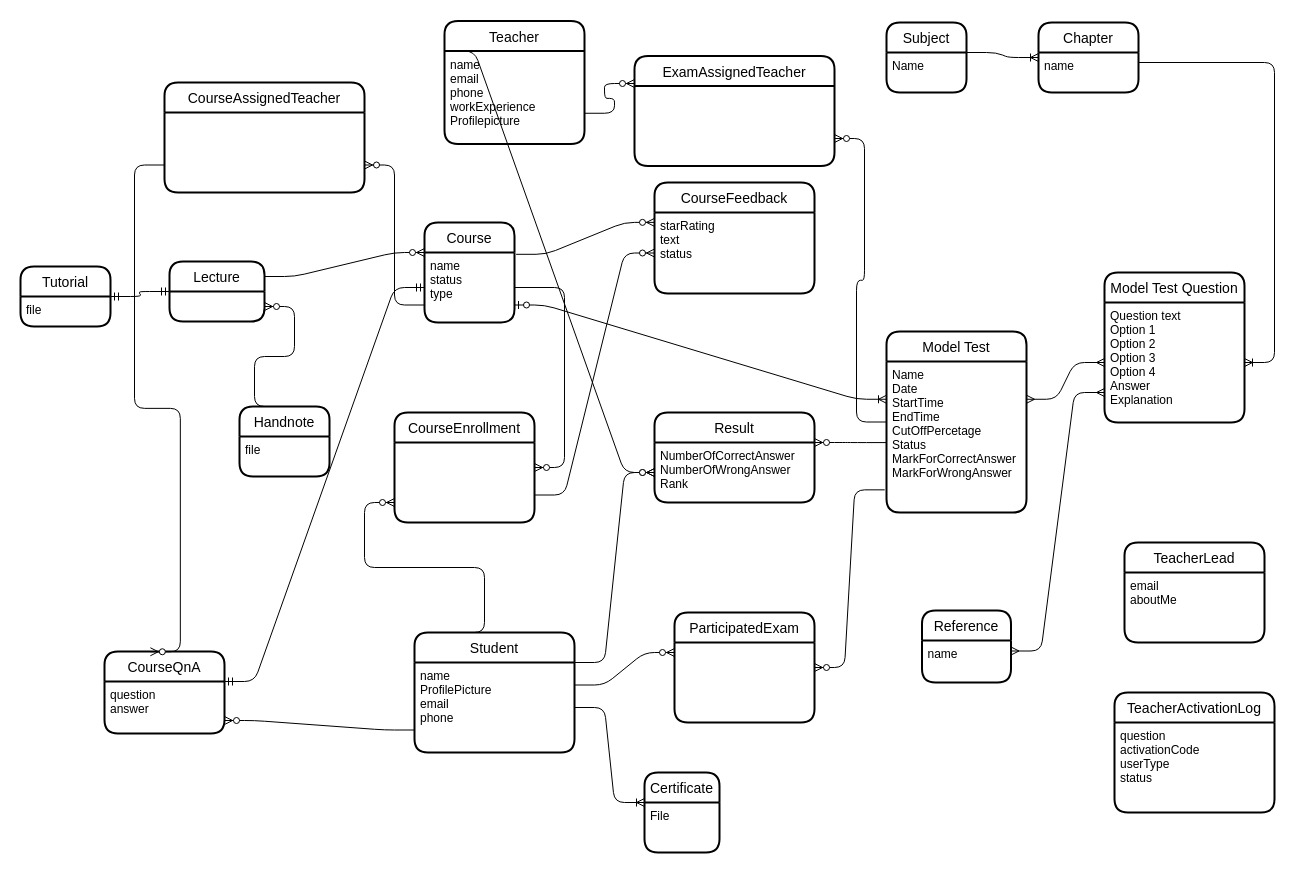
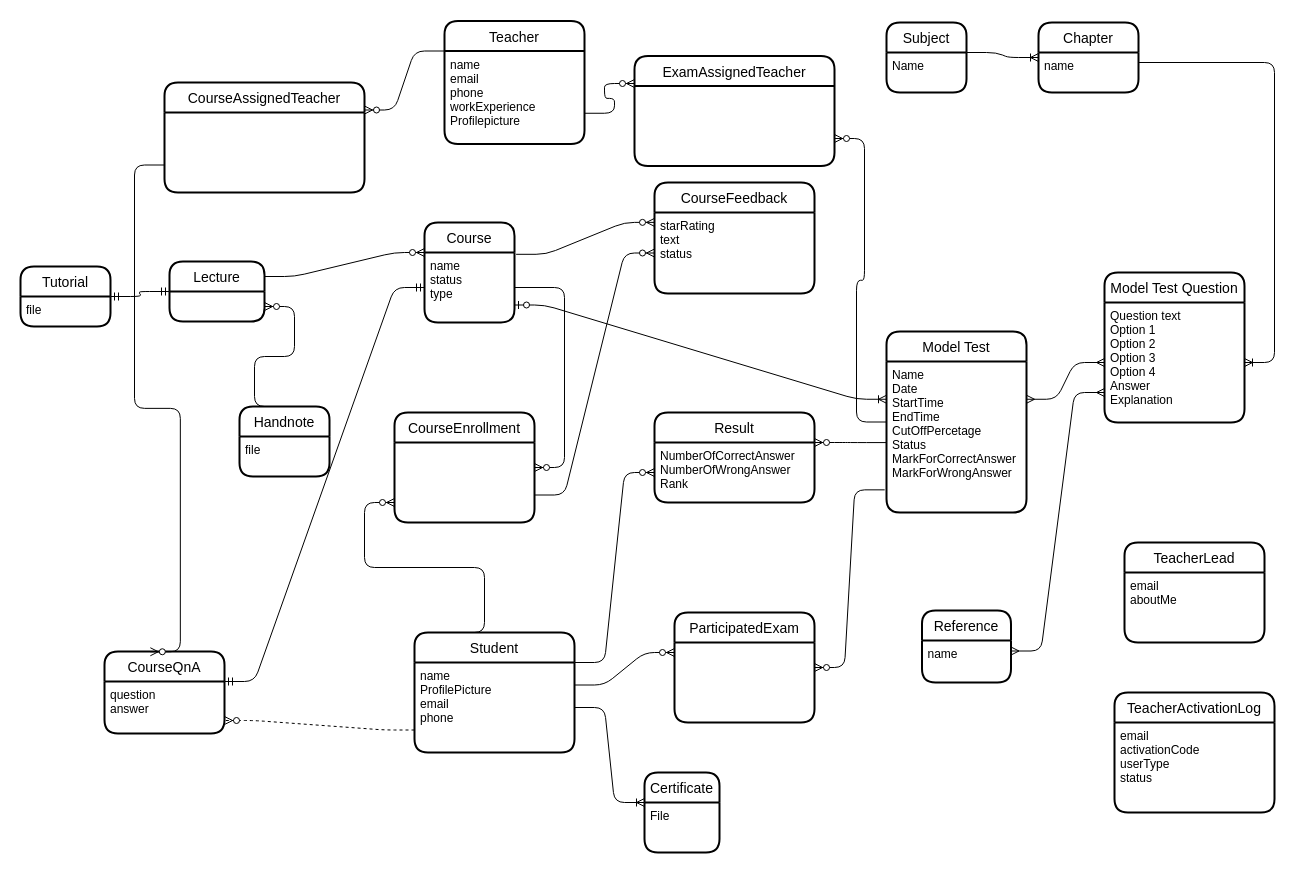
edge "name email phone workExperience Profilepicture" -> "NumberOfCorrectAnswer NumberOfWrongAnswer Rank": now "name email phone workExperience Profilepicture" -> "CourseAssignedTeacher"
edge "name status type" -> "CourseAssignedTeacher": removed
edge "name ProfilePicture email phone" -> "question answer": style solid -> dashed
node "question activationCode userType status": label "question activationCode userType status" -> "email activationCode userType status"
